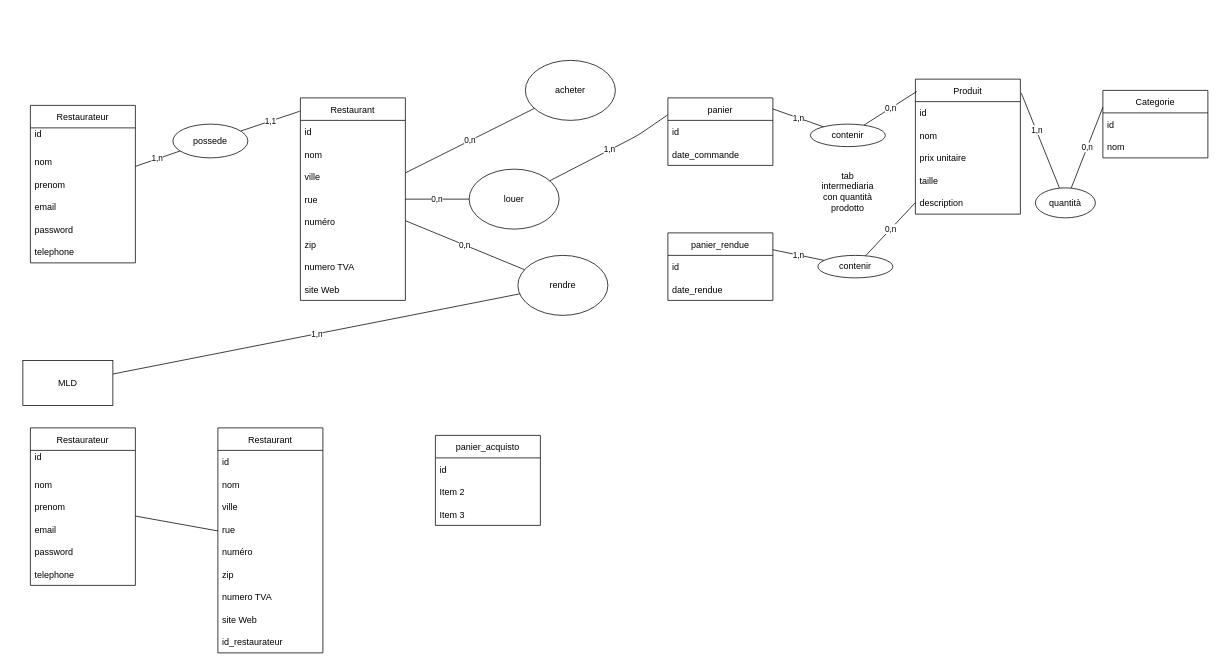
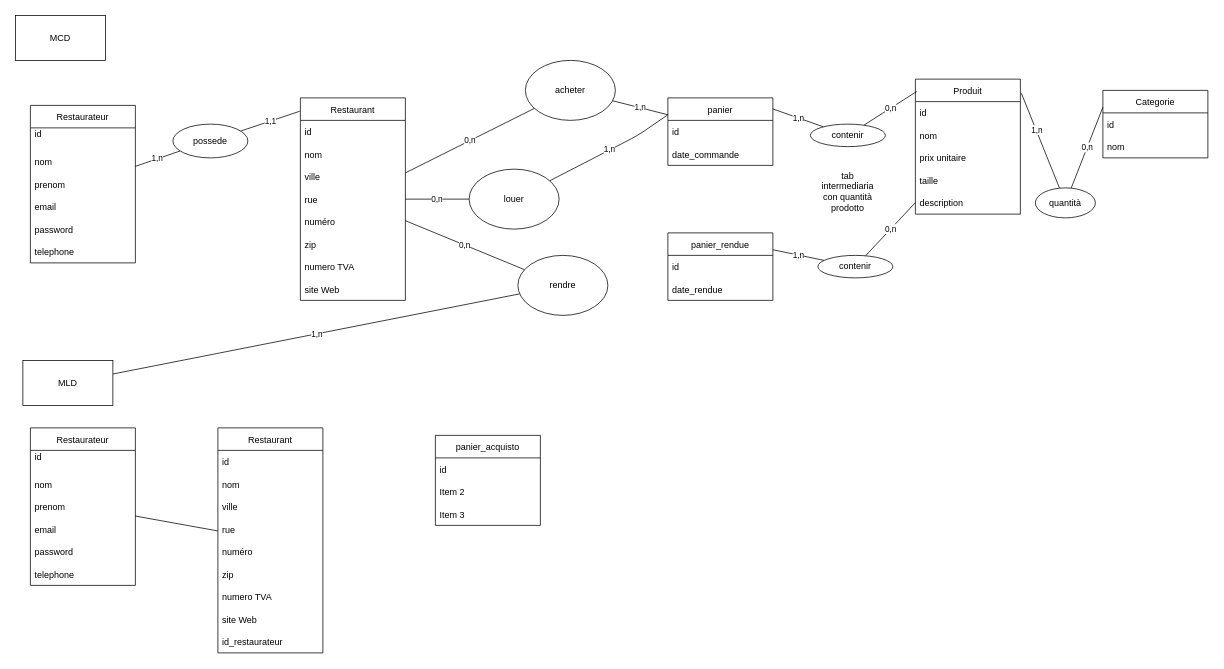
node "MCD": added
edge "acheter" -- "panier": added, label "1,n"
